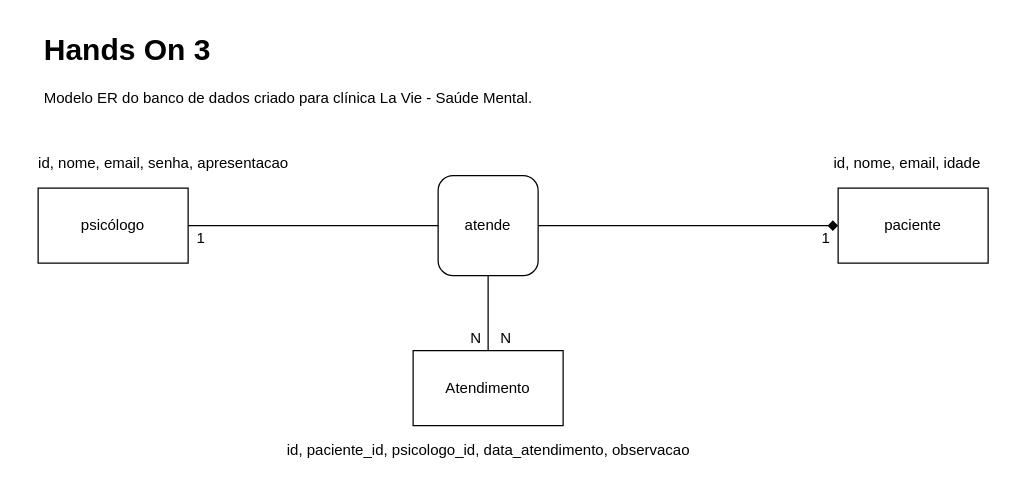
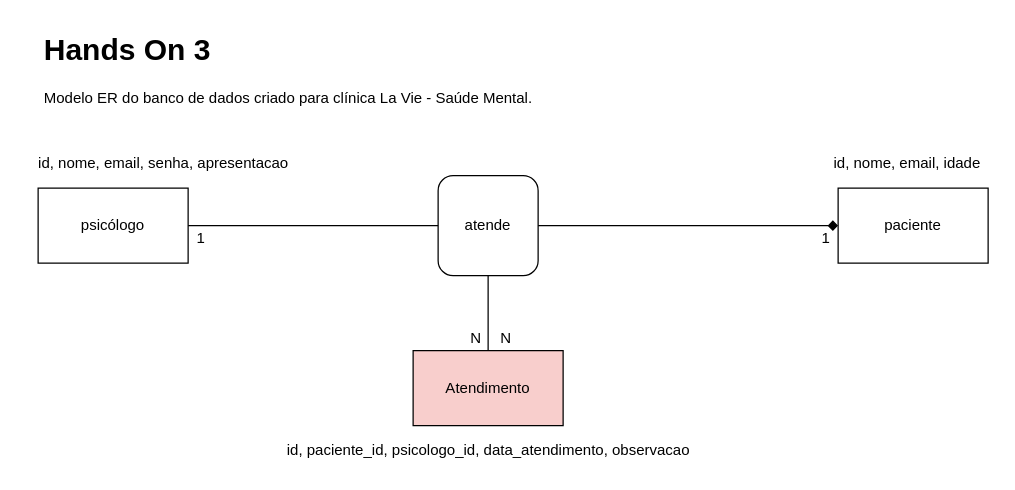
node "Atendimento": fillcolor #ffffff -> #f8cecc
